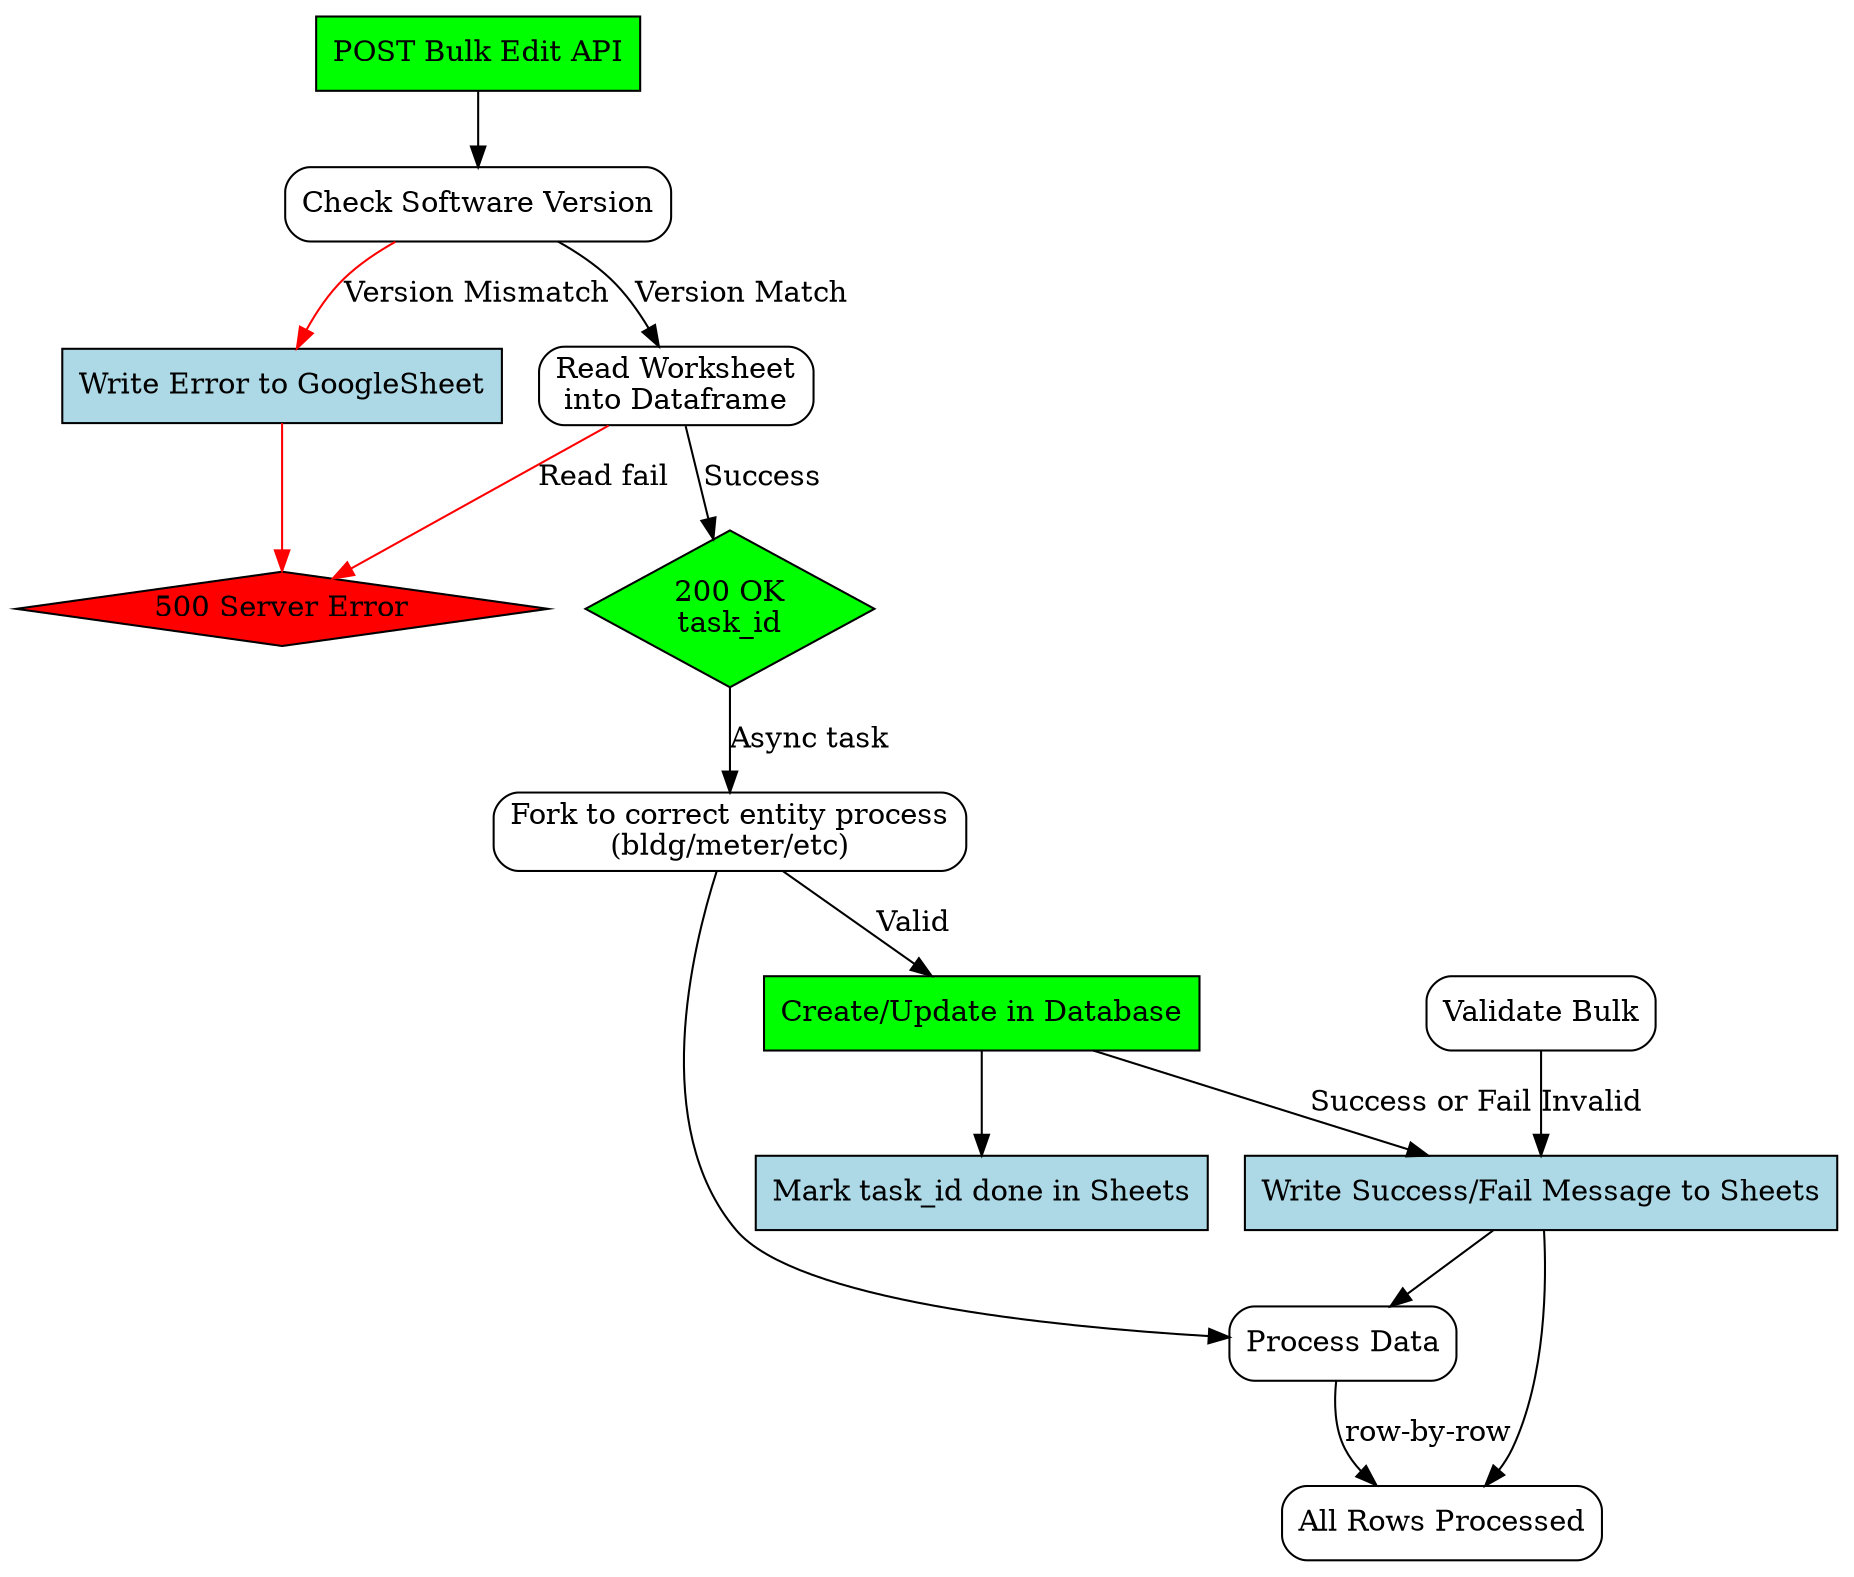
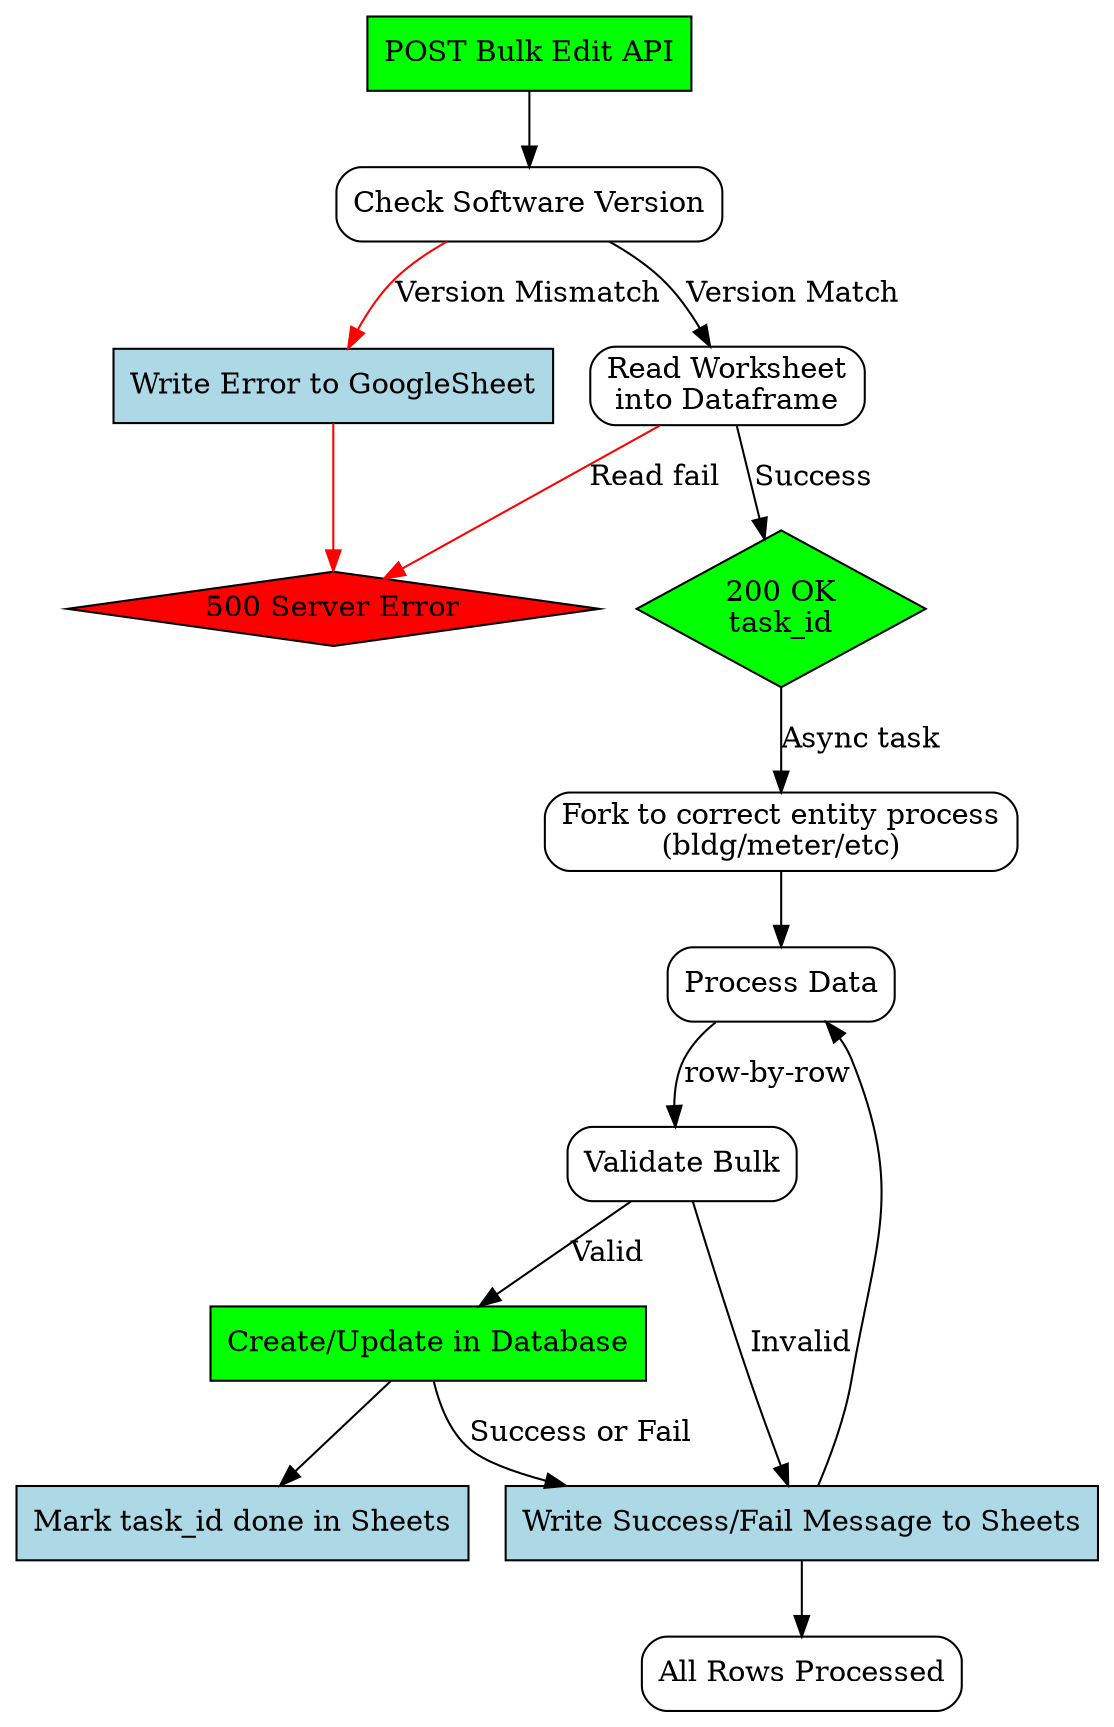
edge "Fork to correct entity process (bldg/meter/etc)" -> "Create/Update in Database": now "Validate Bulk" -> "Create/Update in Database"
edge "Process Data" -> "All Rows Processed": now "Process Data" -> "Validate Bulk"
